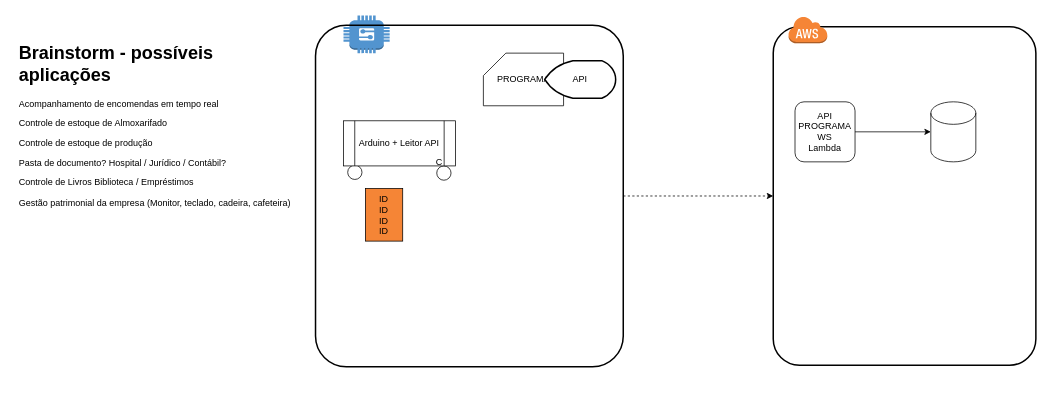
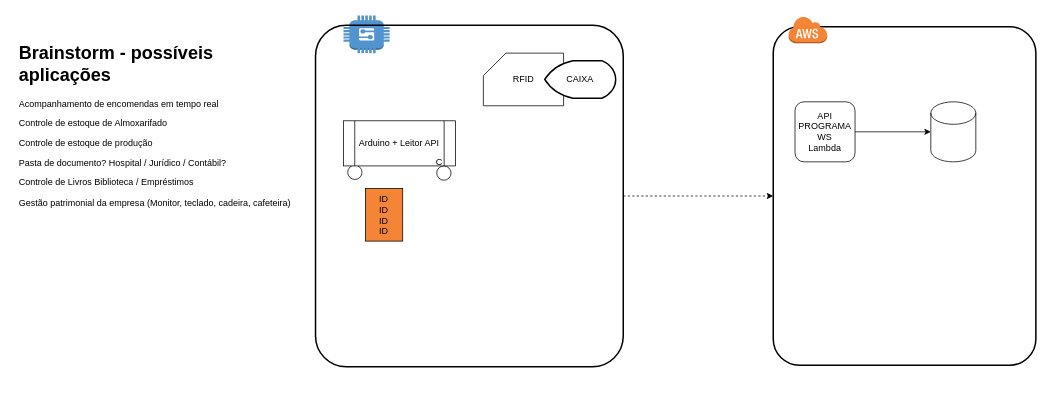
node "PROGRAMA": label "PROGRAMA" -> "RFID"
node "API": label "API" -> "CAIXA"
